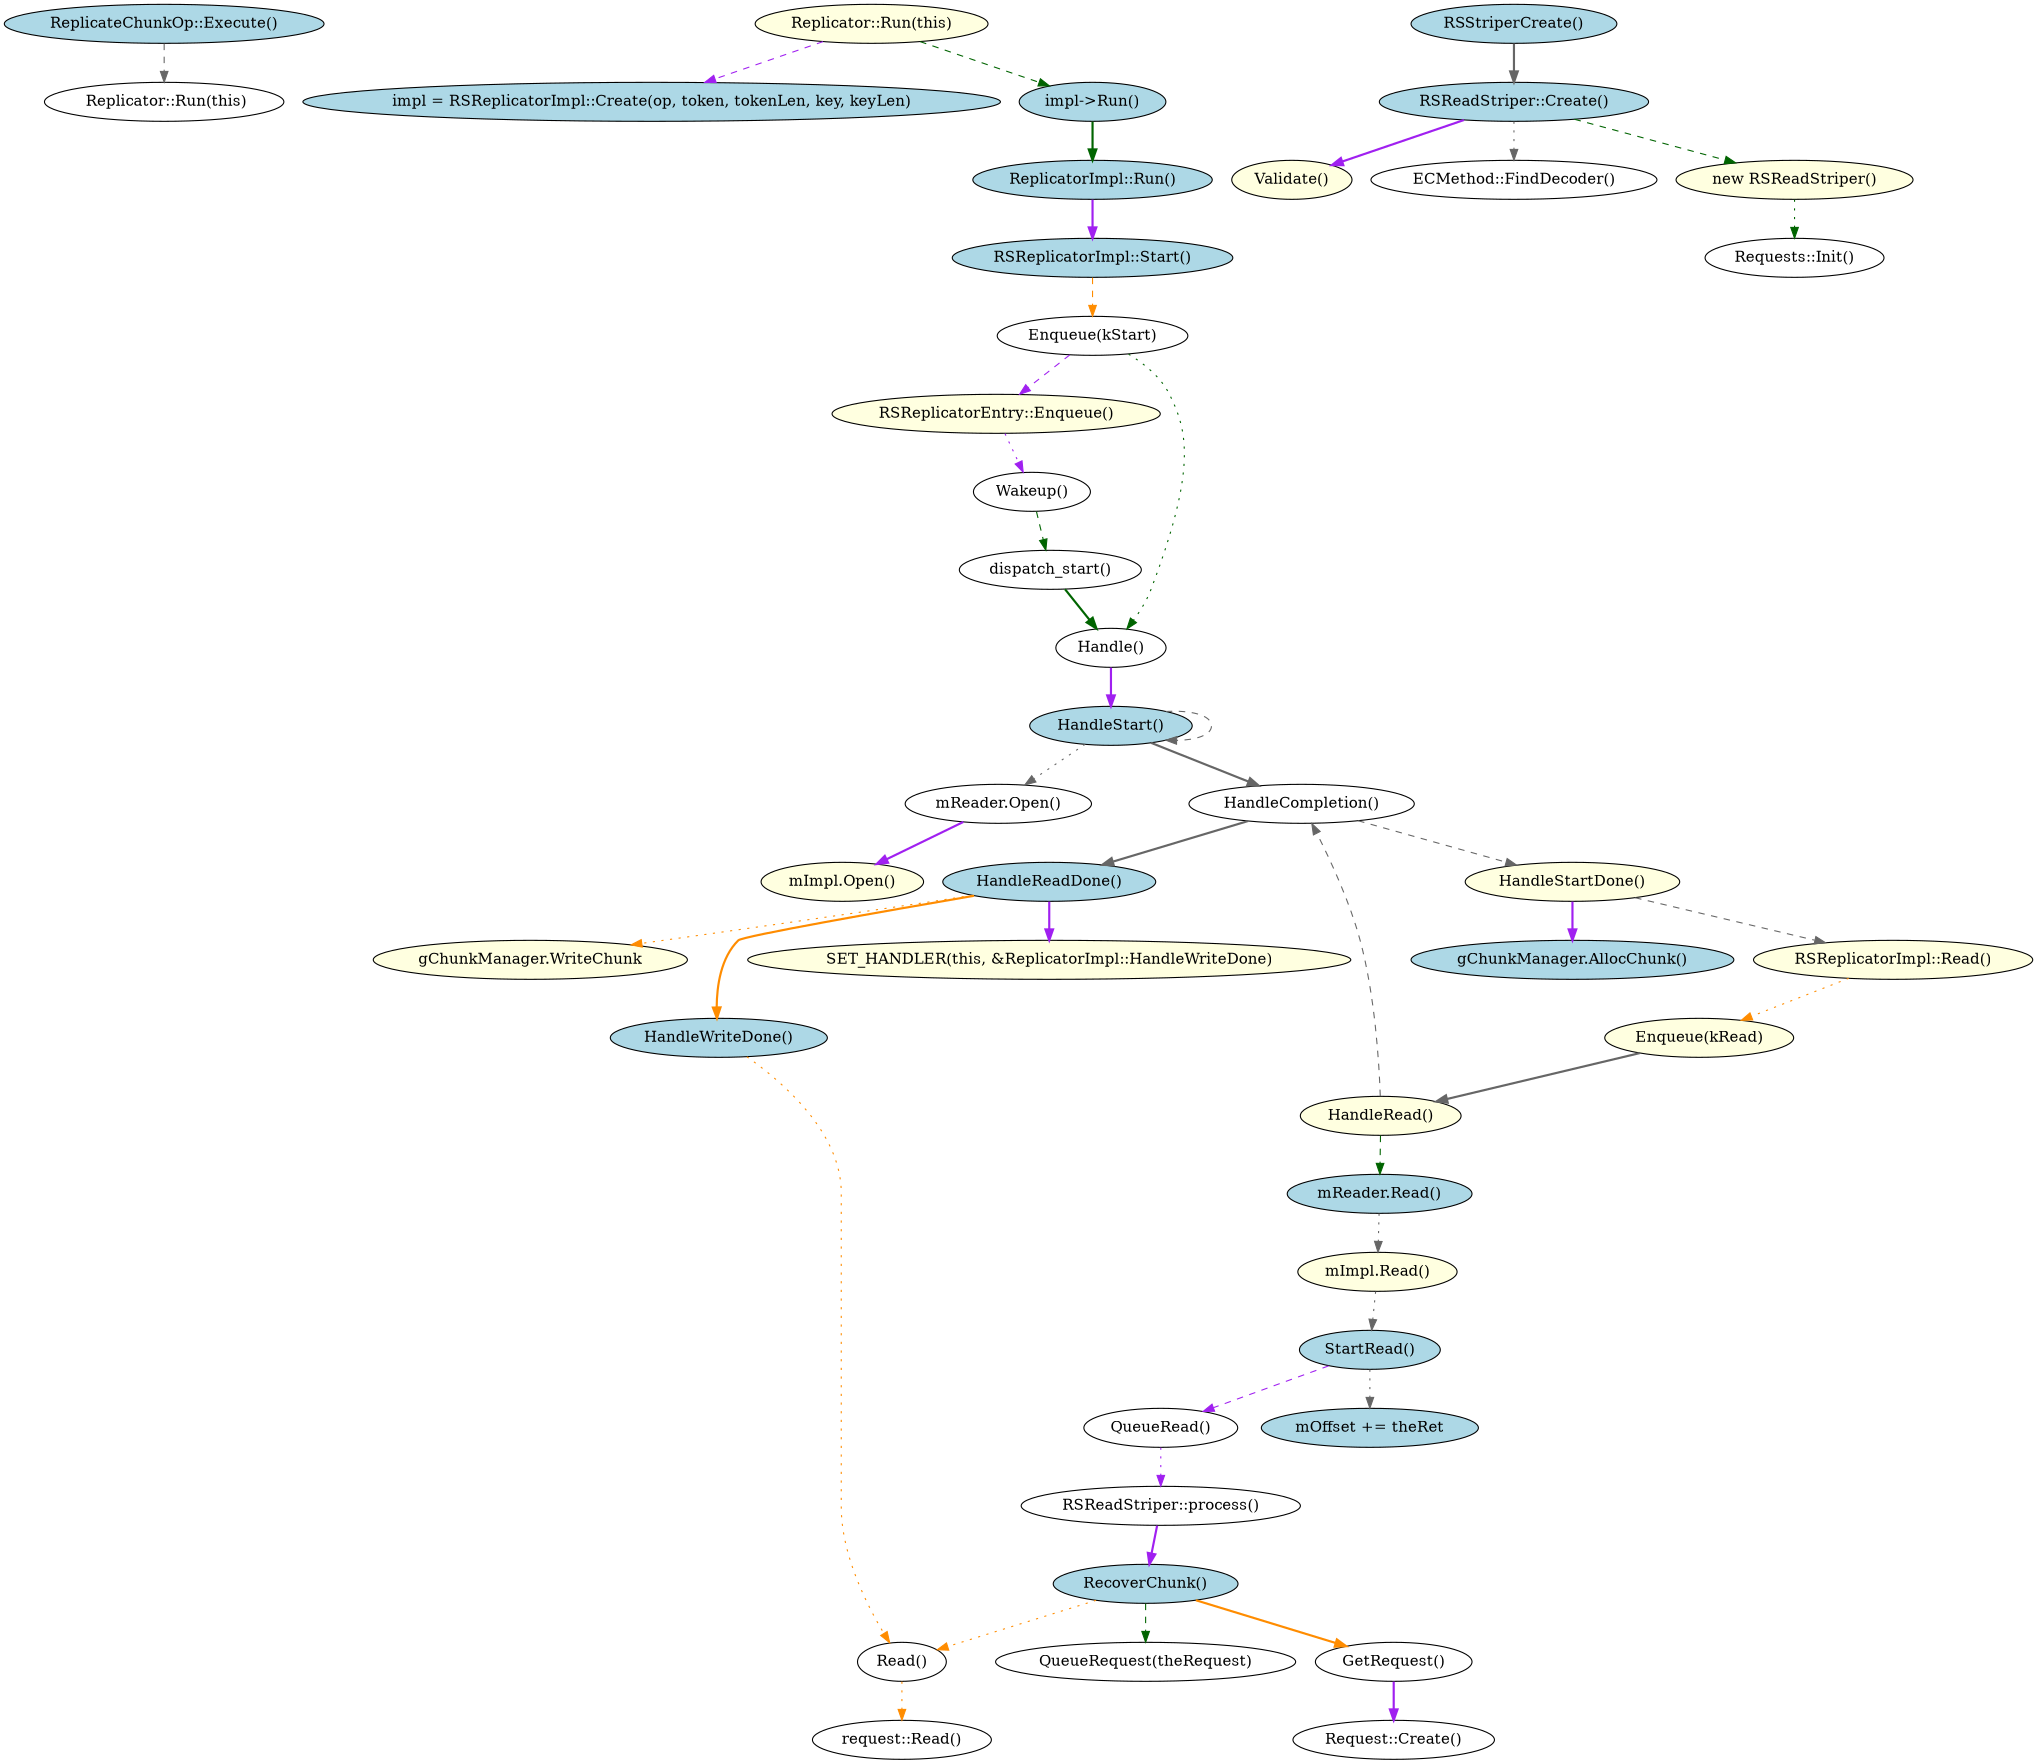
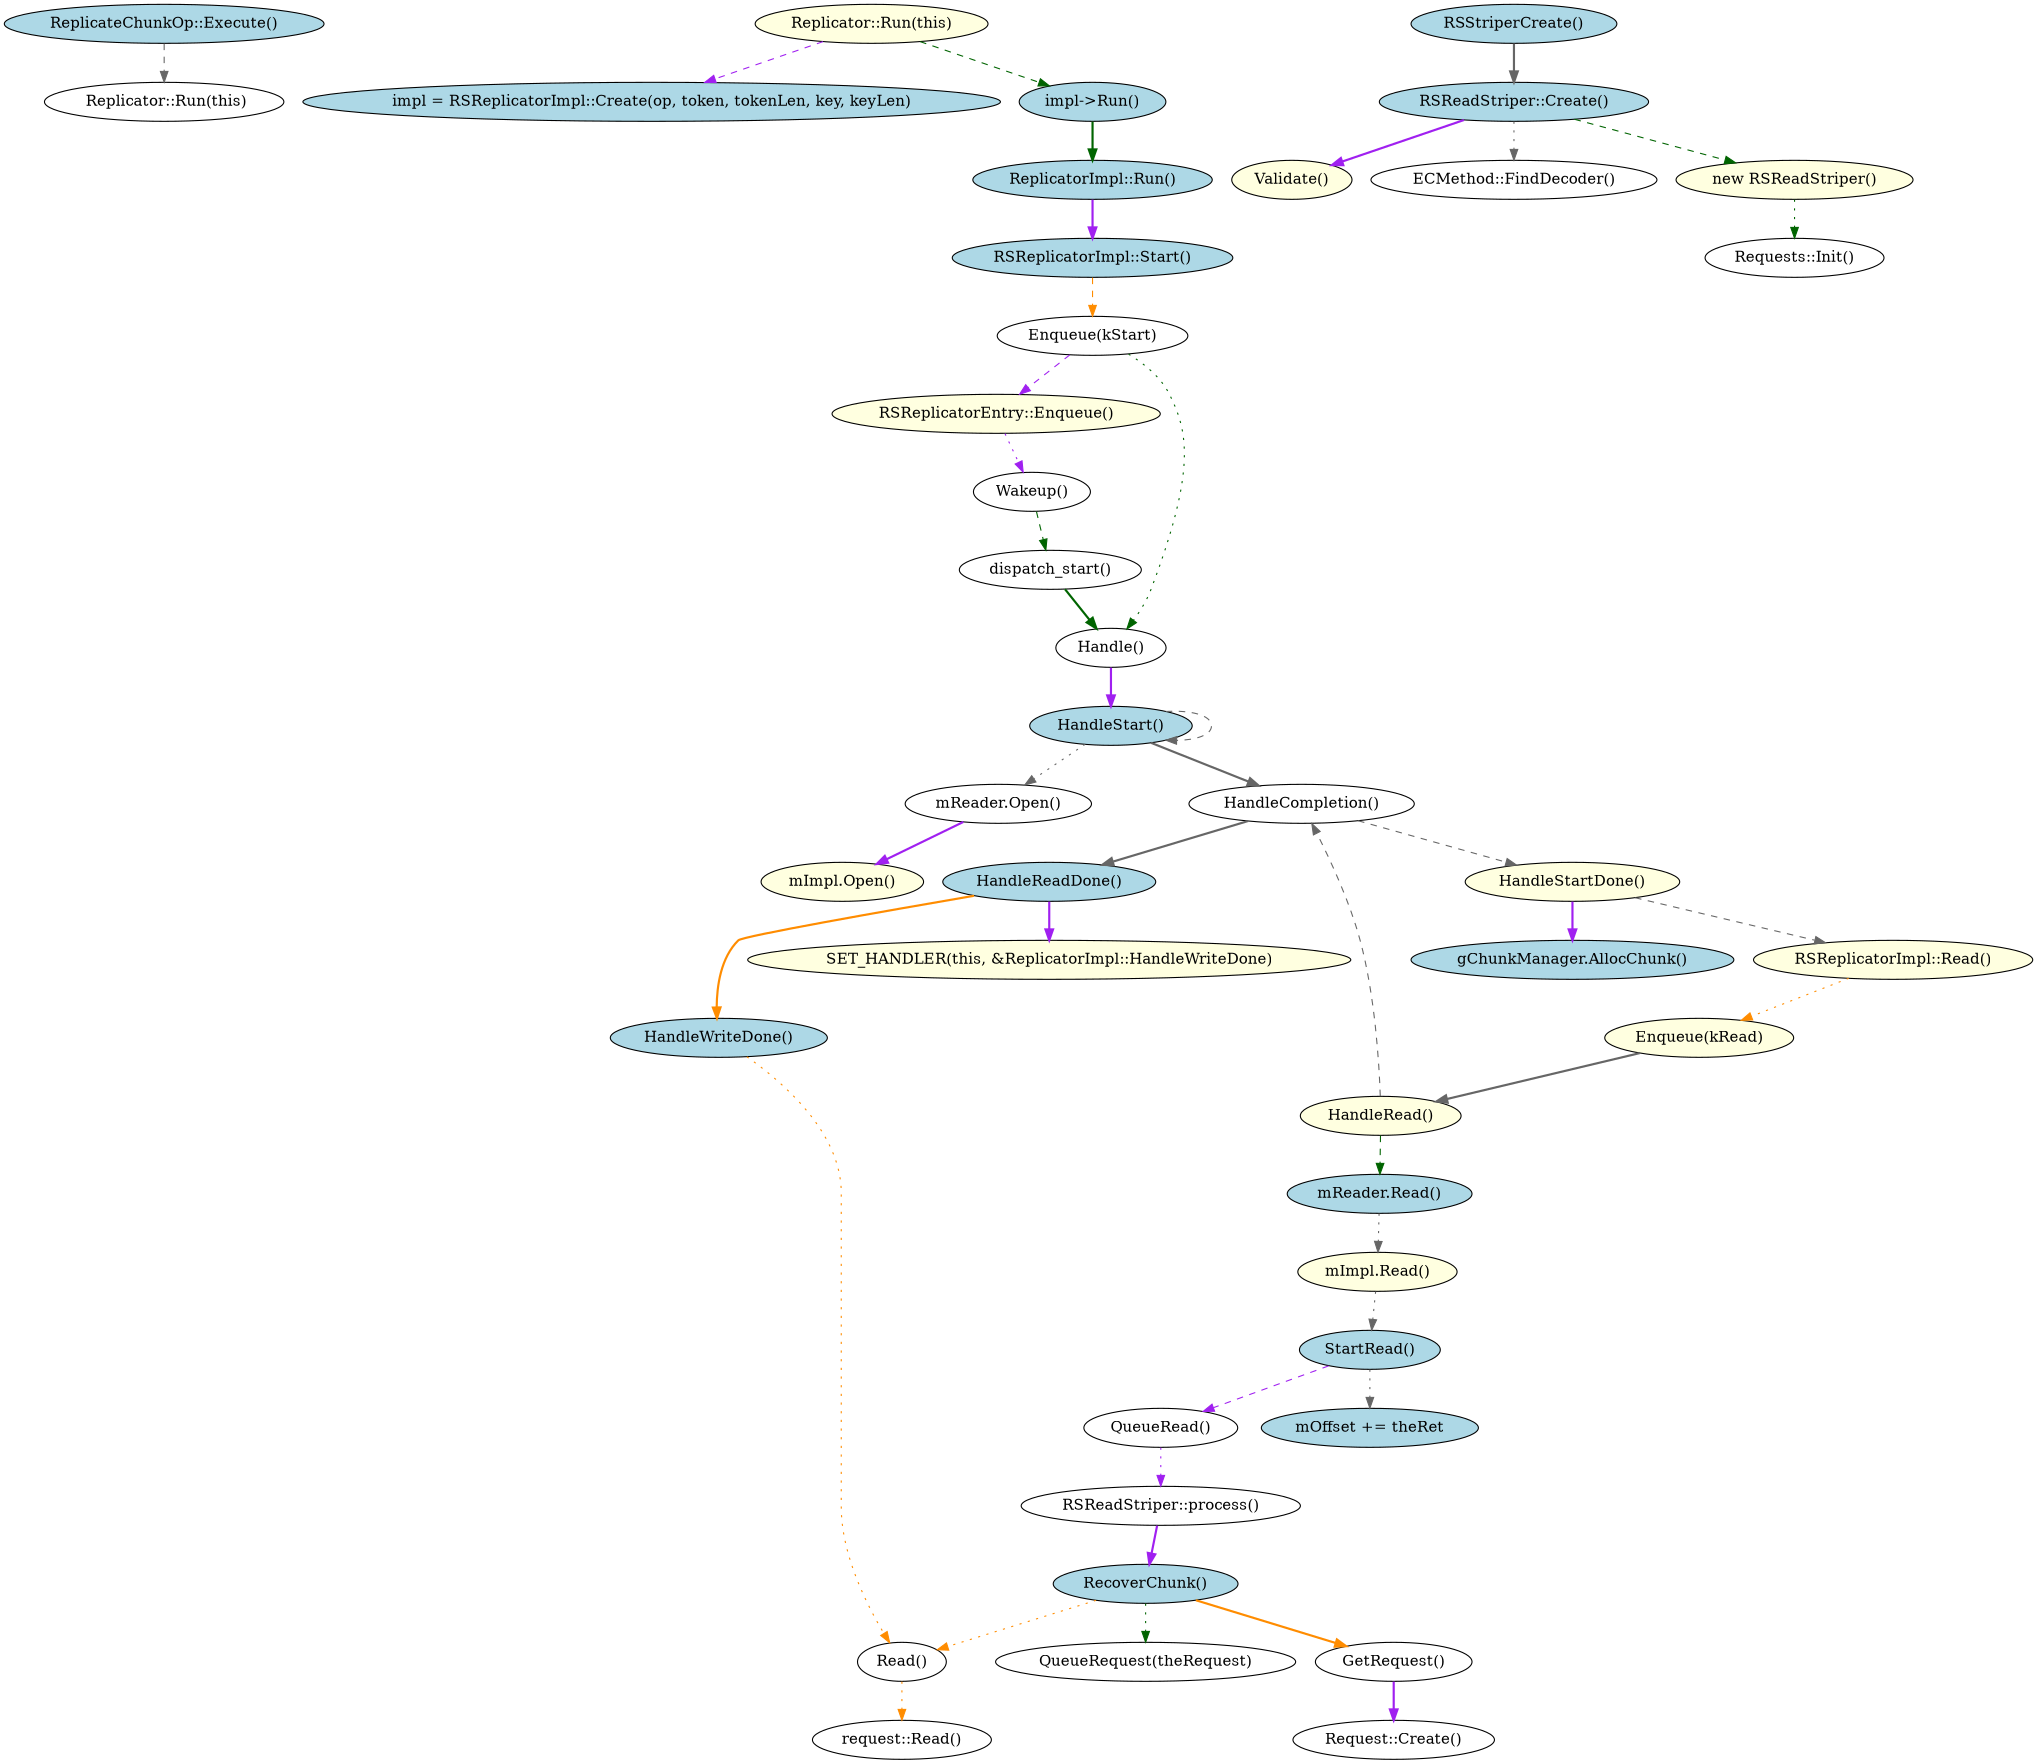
node "gChunkManager.WriteChunk": removed
edge "RecoverChunk()" -> "QueueRequest(theRequest)": style dashed -> dotted
